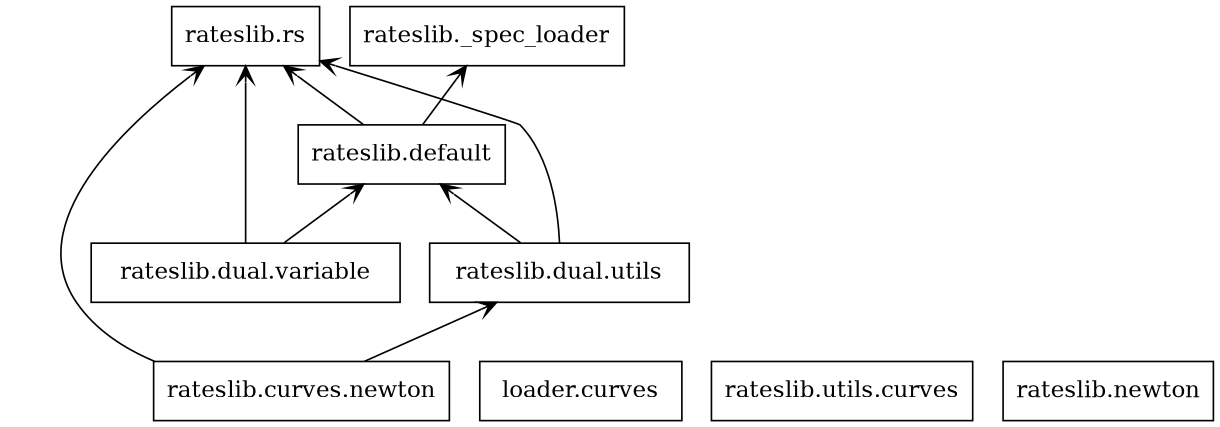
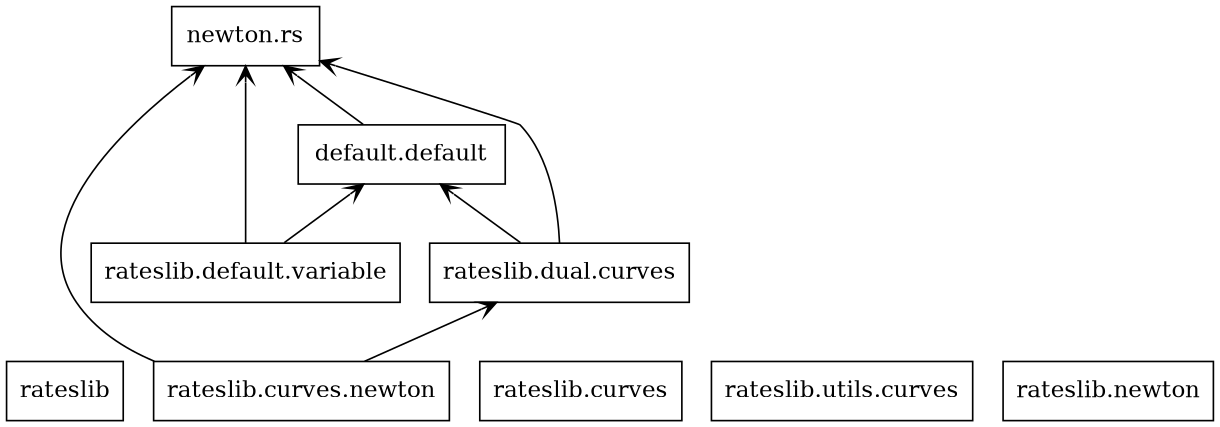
node "rateslib.rs": label "rateslib.rs" -> "newton.rs"
node "rateslib._spec_loader": removed
node "rateslib.default": label "rateslib.default" -> "default.default"
node "rateslib.dual.variable": label "rateslib.dual.variable" -> "rateslib.default.variable"
node "rateslib.dual.utils": label "rateslib.dual.utils" -> "rateslib.dual.curves"
node "rateslib": added
node "loader.curves": label "loader.curves" -> "rateslib.curves"
